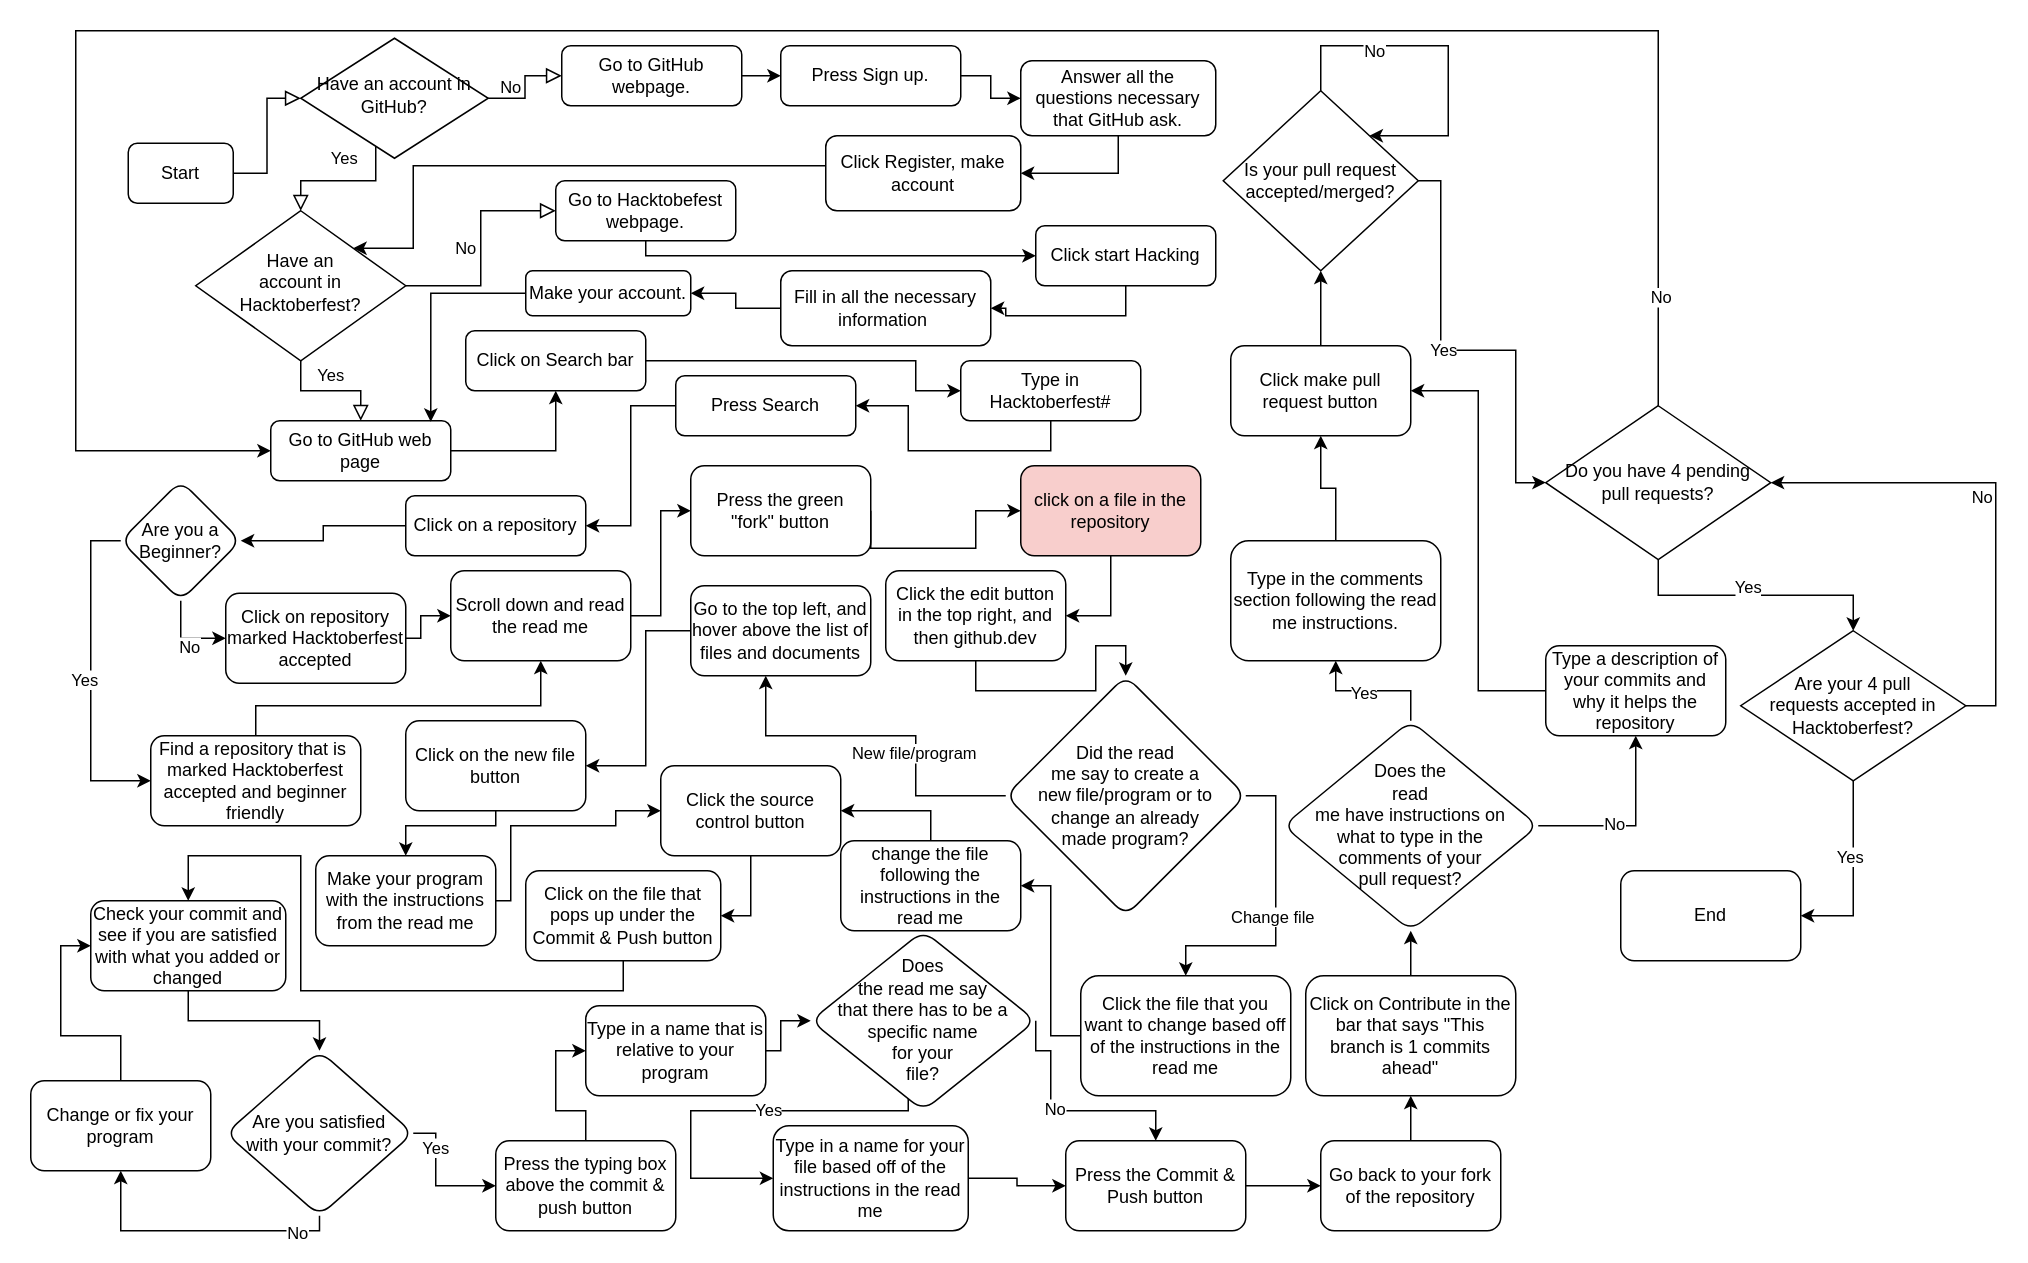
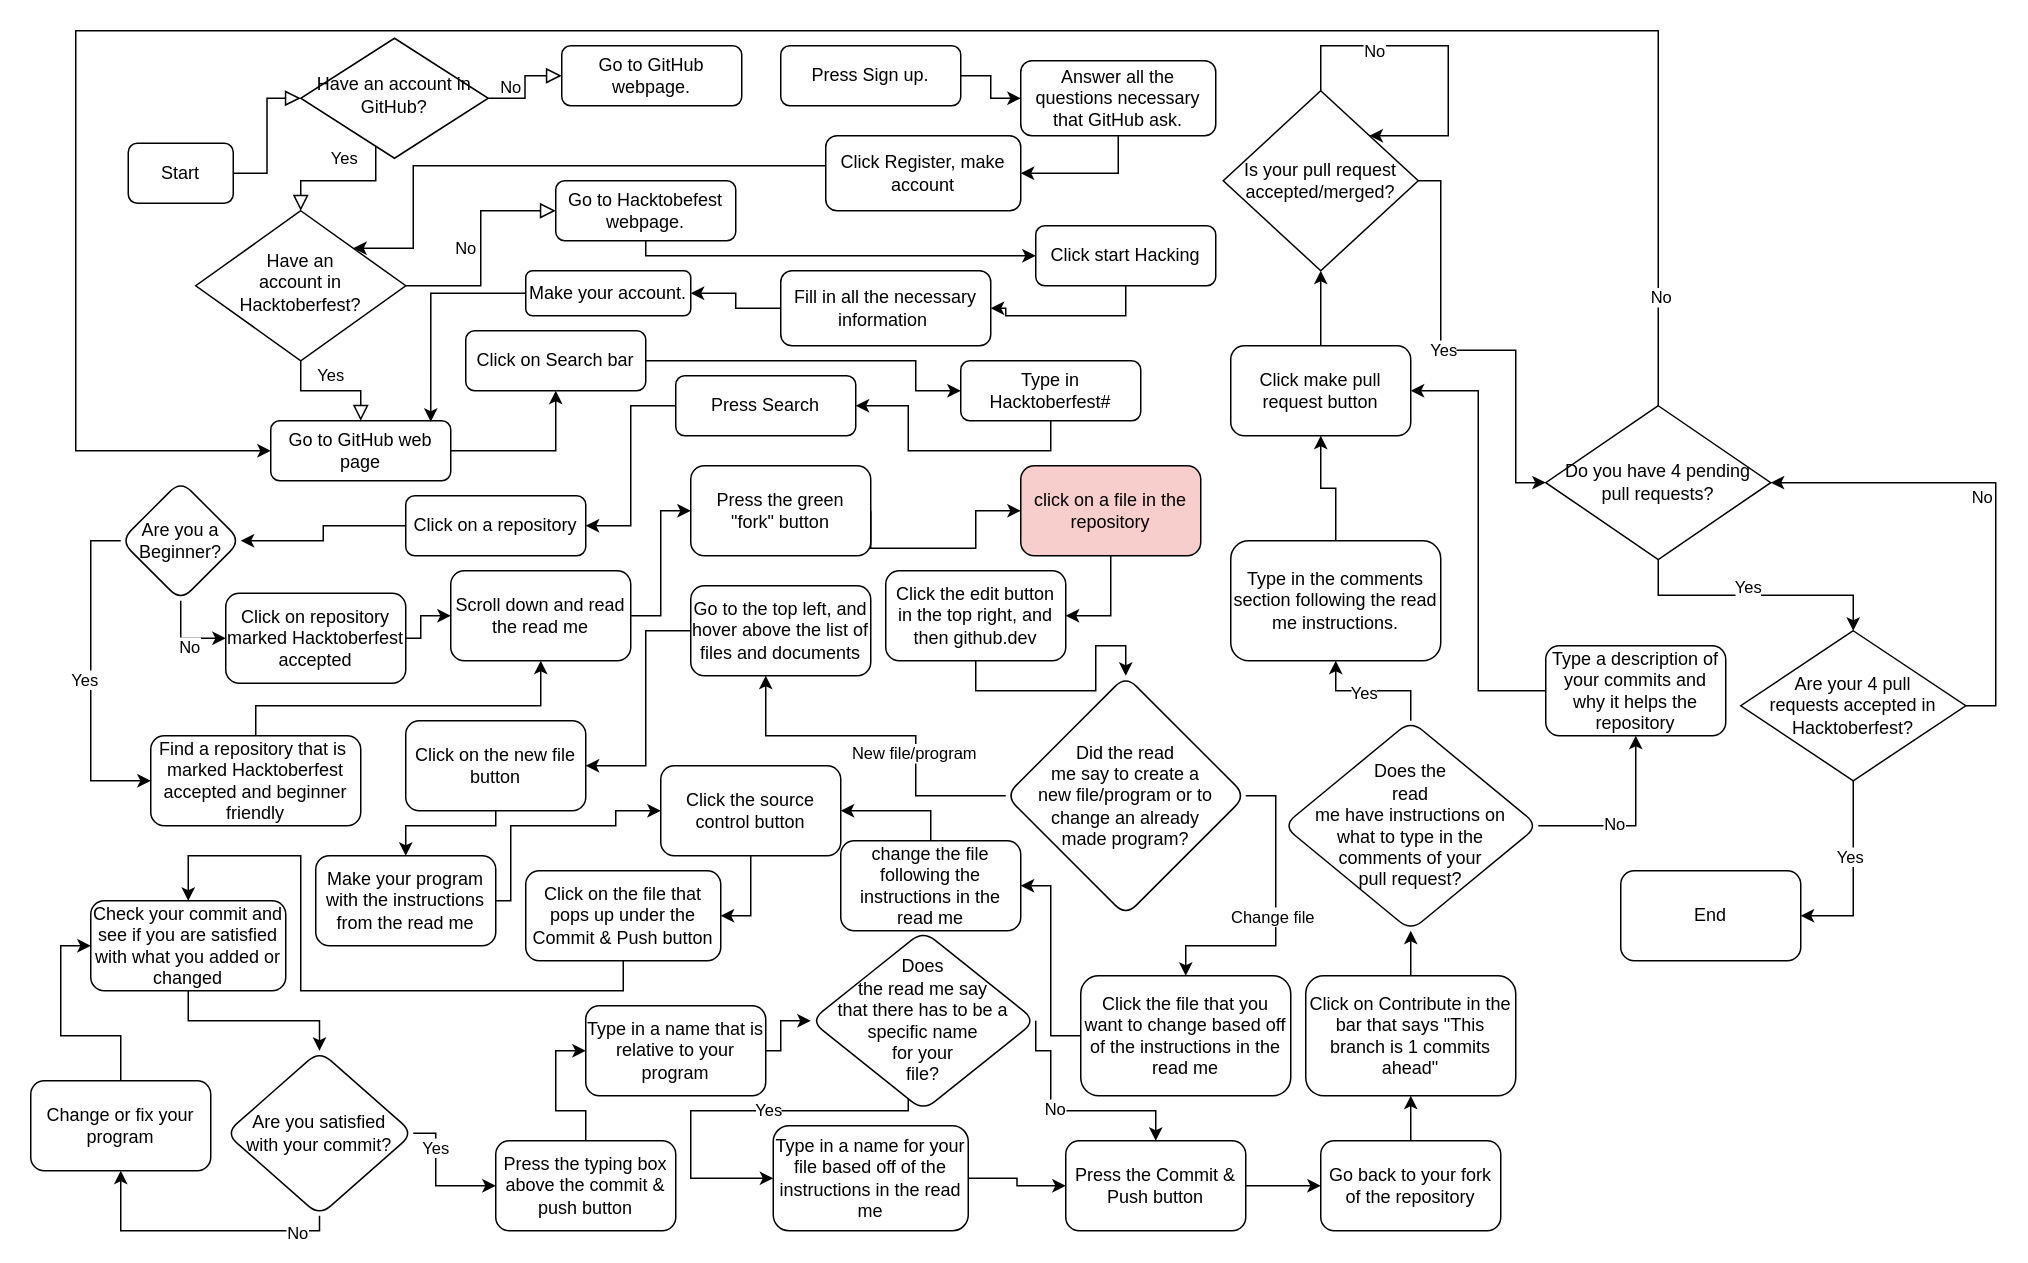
edge "Go to GitHub webpage." -> "Press Sign up.": removed
